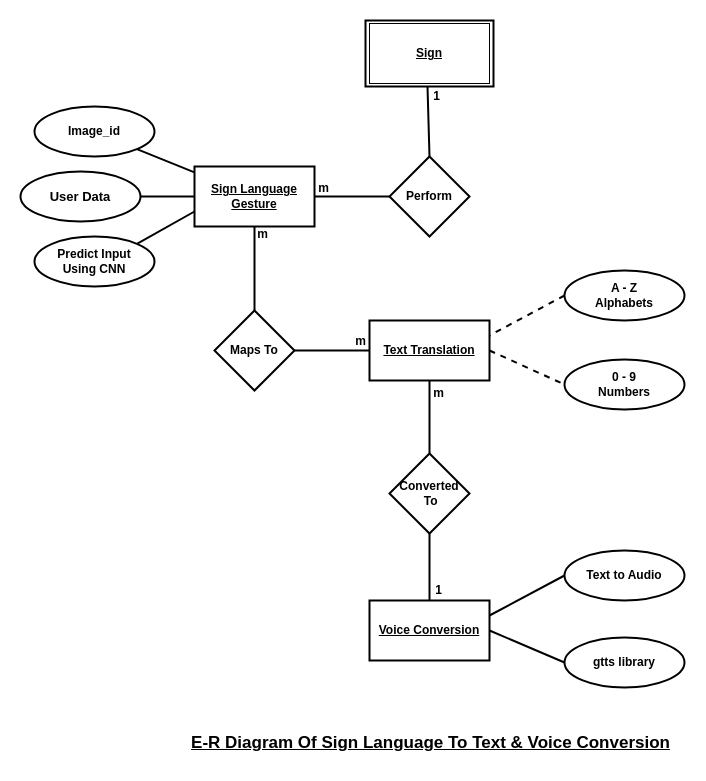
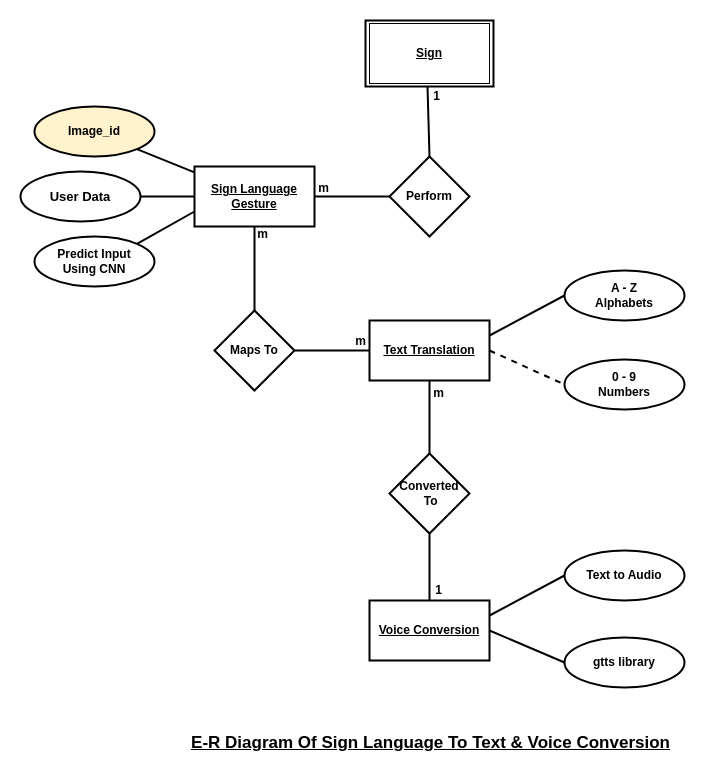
node "Image_id": fillcolor #ffffff -> #fff2cc
edge "A - ZAlphabets" -- "Text Translation": style dashed -> solid
